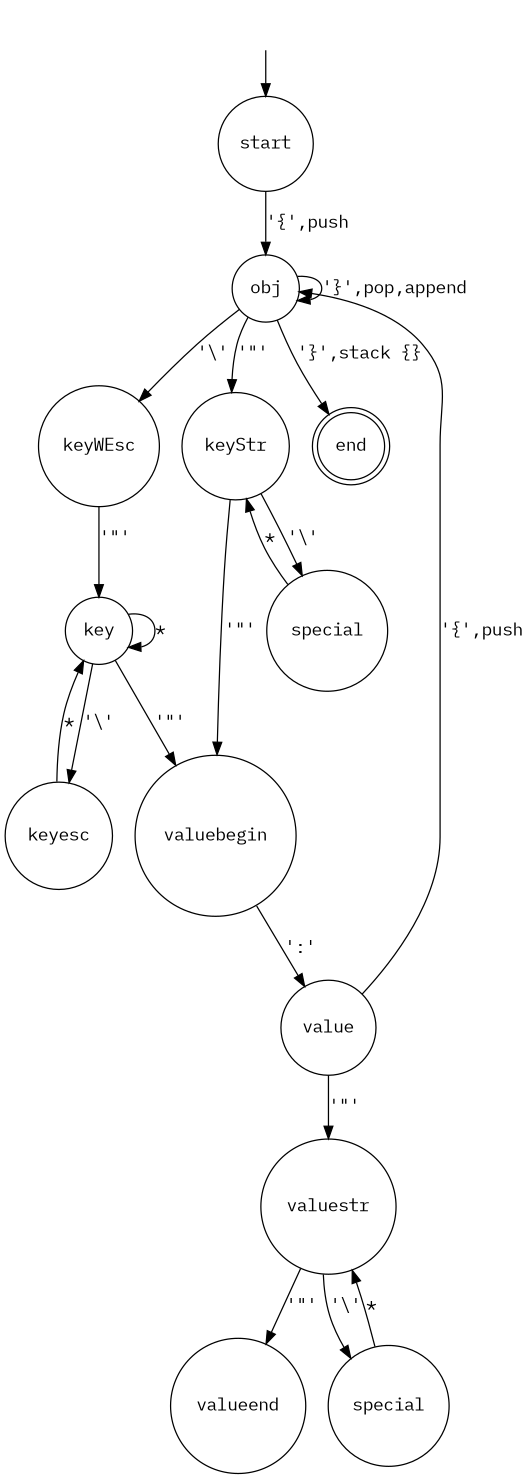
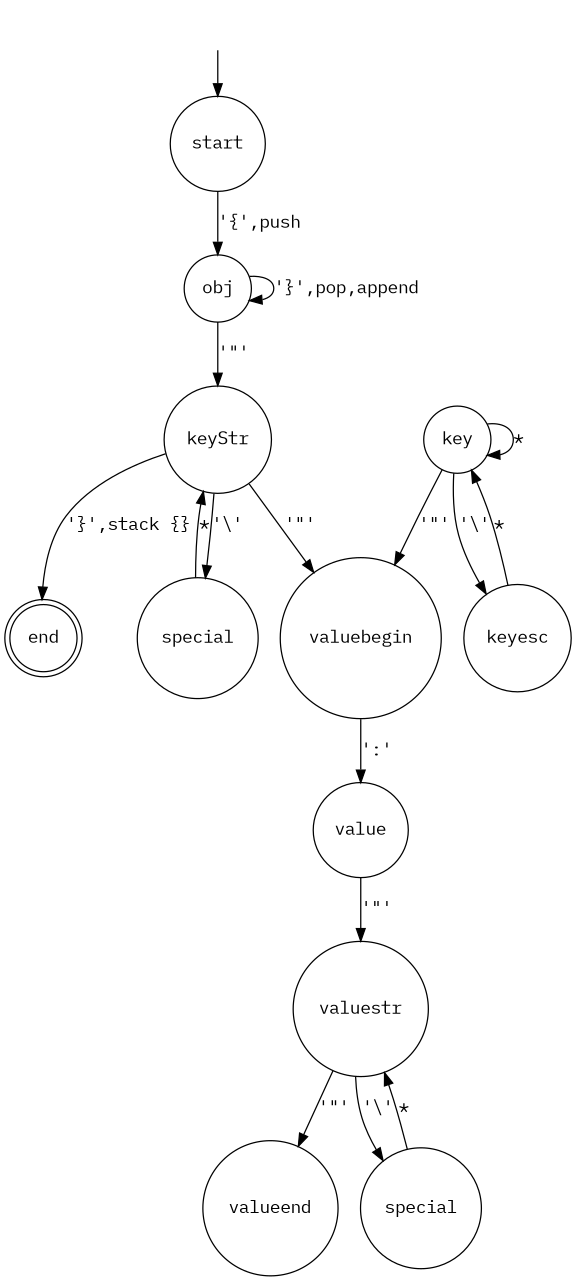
edge "obj" -> "end": now "keyStr" -> "end"
node "keyWEsc": removed
edge "value" -> "obj": removed, label "'{',push"
